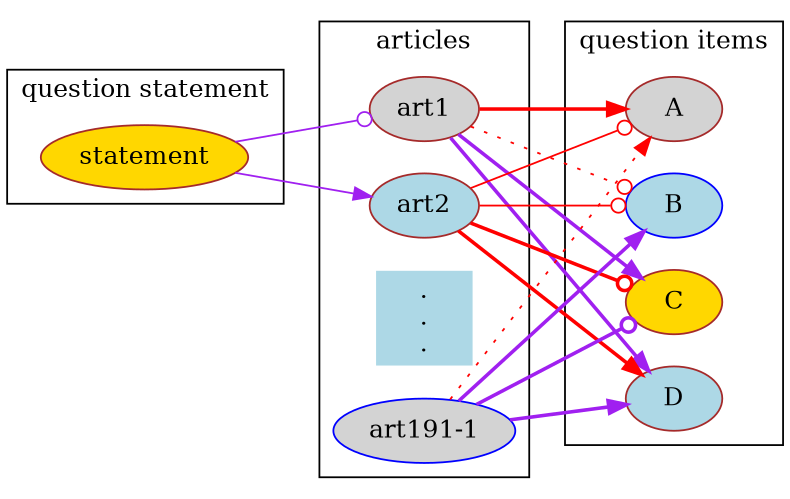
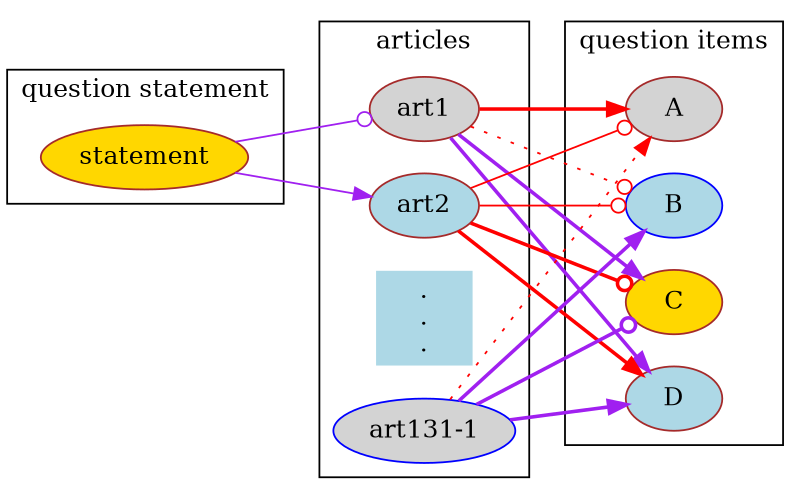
node "art191-1": label "art191-1" -> "art131-1"
